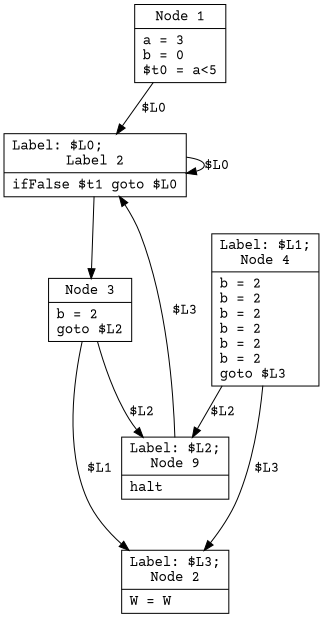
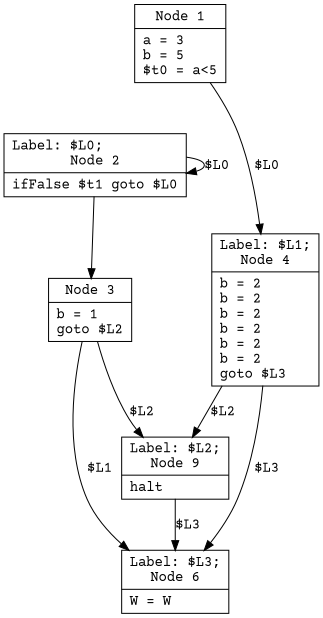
node "Node 1": text "b = 0" -> "b = 5"
edge "Node 1" -> "Label: $L0;": now "Node 1" -> "Label: $L1;"
node "Label: $L0;": text "Label 2" -> "Node 2"
node "Node 3": text "b = 2" -> "b = 1"
edge "Label: $L2;" -> "Label: $L0;": now "Label: $L2;" -> "Label: $L3;"
node "Label: $L3;": text "Node 2" -> "Node 6"
